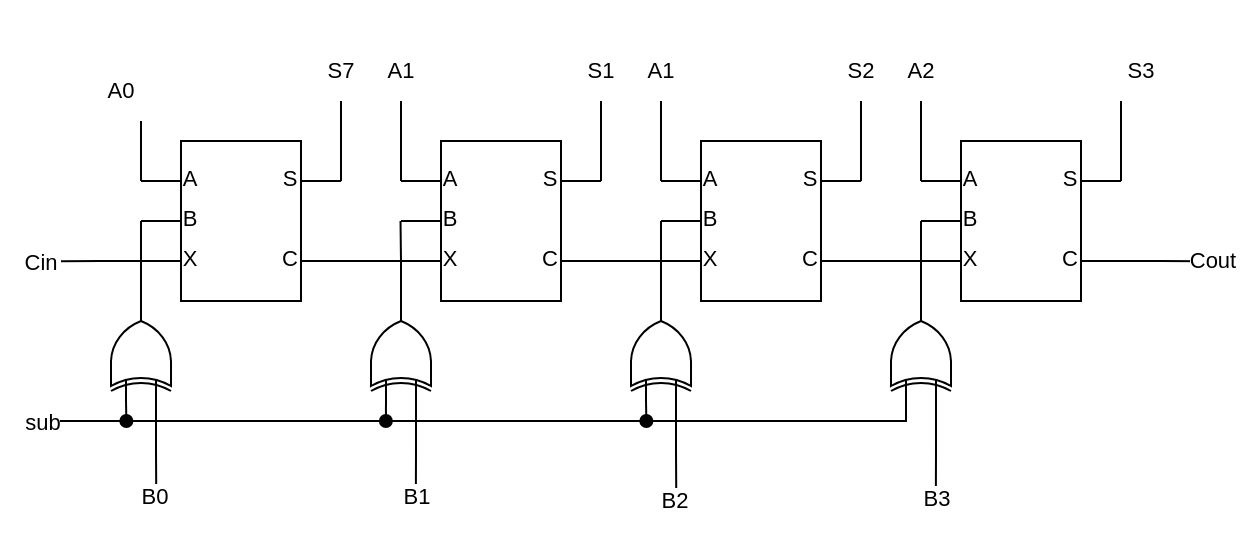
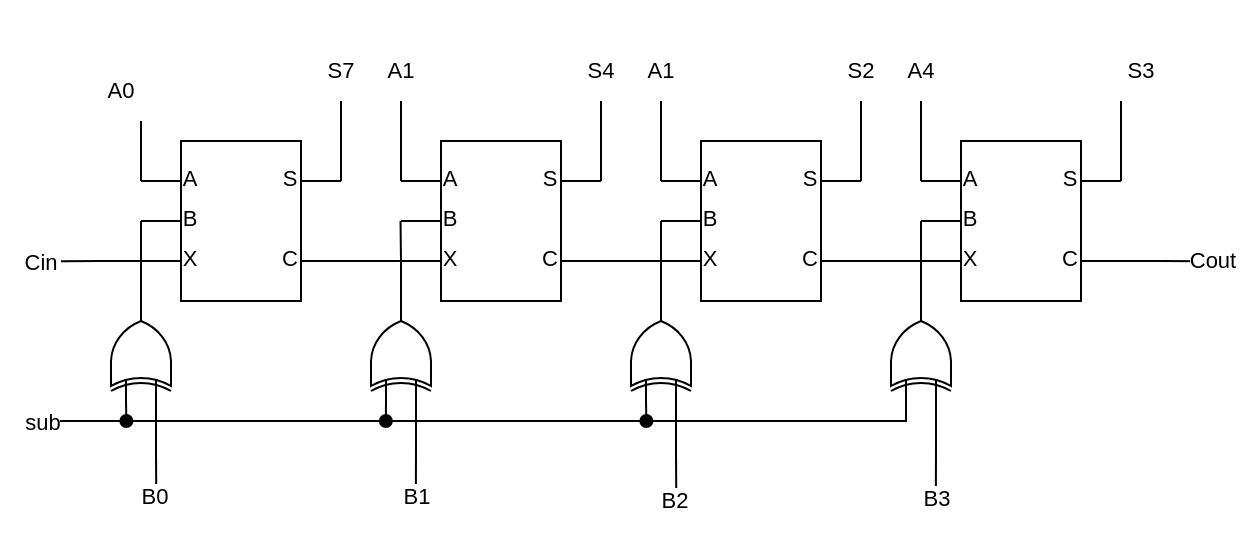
node "S1": label "S1" -> "S4"
node "A2": label "A2" -> "A4"
